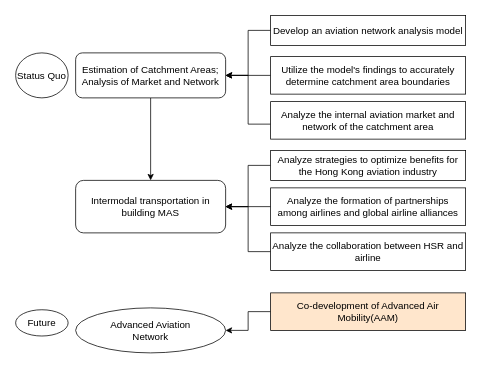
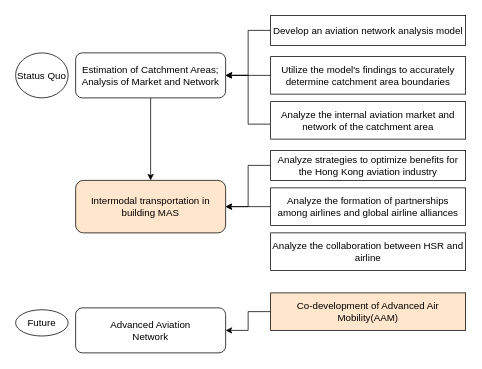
node "Intermodal transportation in building MAS": fillcolor #ffffff -> #ffe6cc
edge "Analyze the collaboration between HSR and airline" -> "Intermodal transportation in building MAS": removed
node "Advanced Aviation Network": shape ellipse -> rounded rectangle
